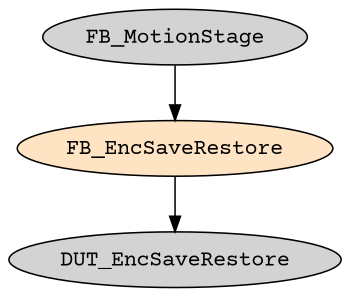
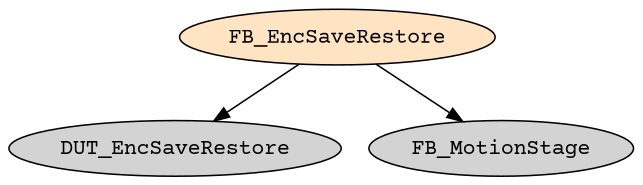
edge "FB_MotionStage" -> "FB_EncSaveRestore": reversed
